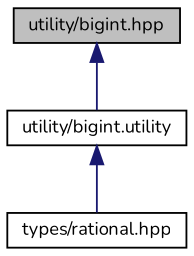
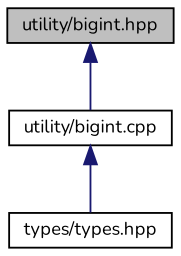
node "utility/bigint.utility": label "utility/bigint.utility" -> "utility/bigint.cpp"
node "types/rational.hpp": label "types/rational.hpp" -> "types/types.hpp"
